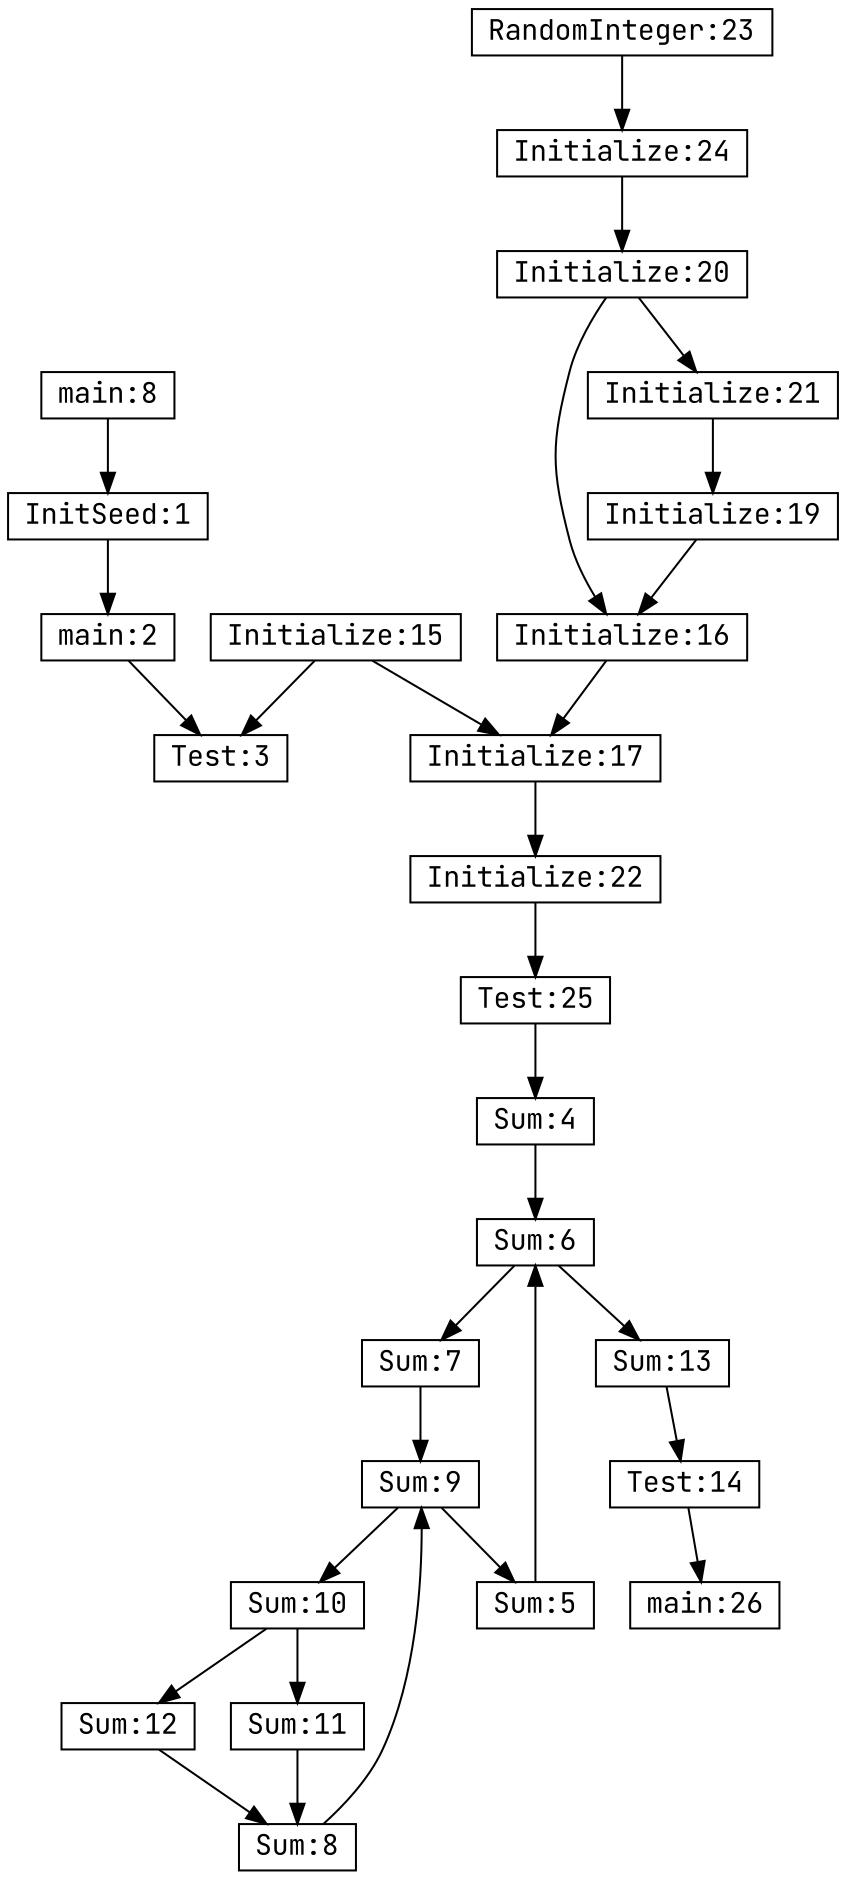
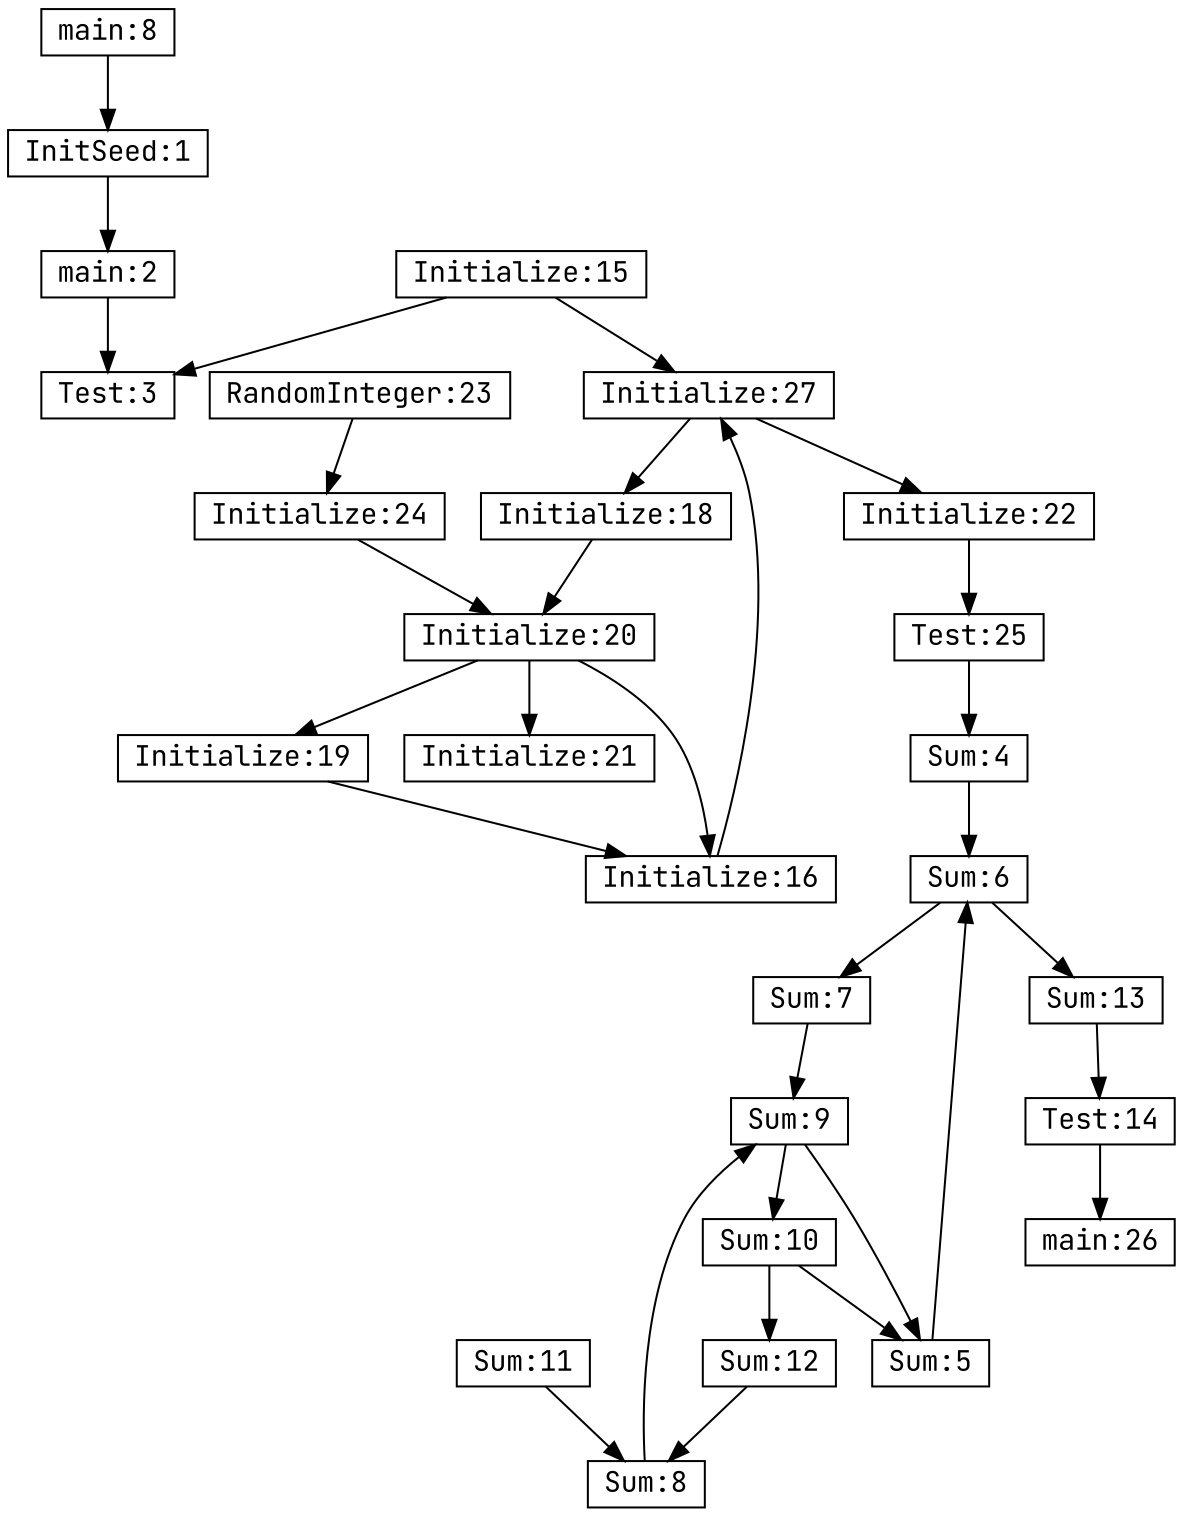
edge "Initialize:21" -> "Initialize:19": now "Initialize:20" -> "Initialize:19"
node "Initialize:18": added
node "Initialize:17": label "Initialize:17" -> "Initialize:27"
edge "Sum:10" -> "Sum:11": now "Sum:10" -> "Sum:5"
